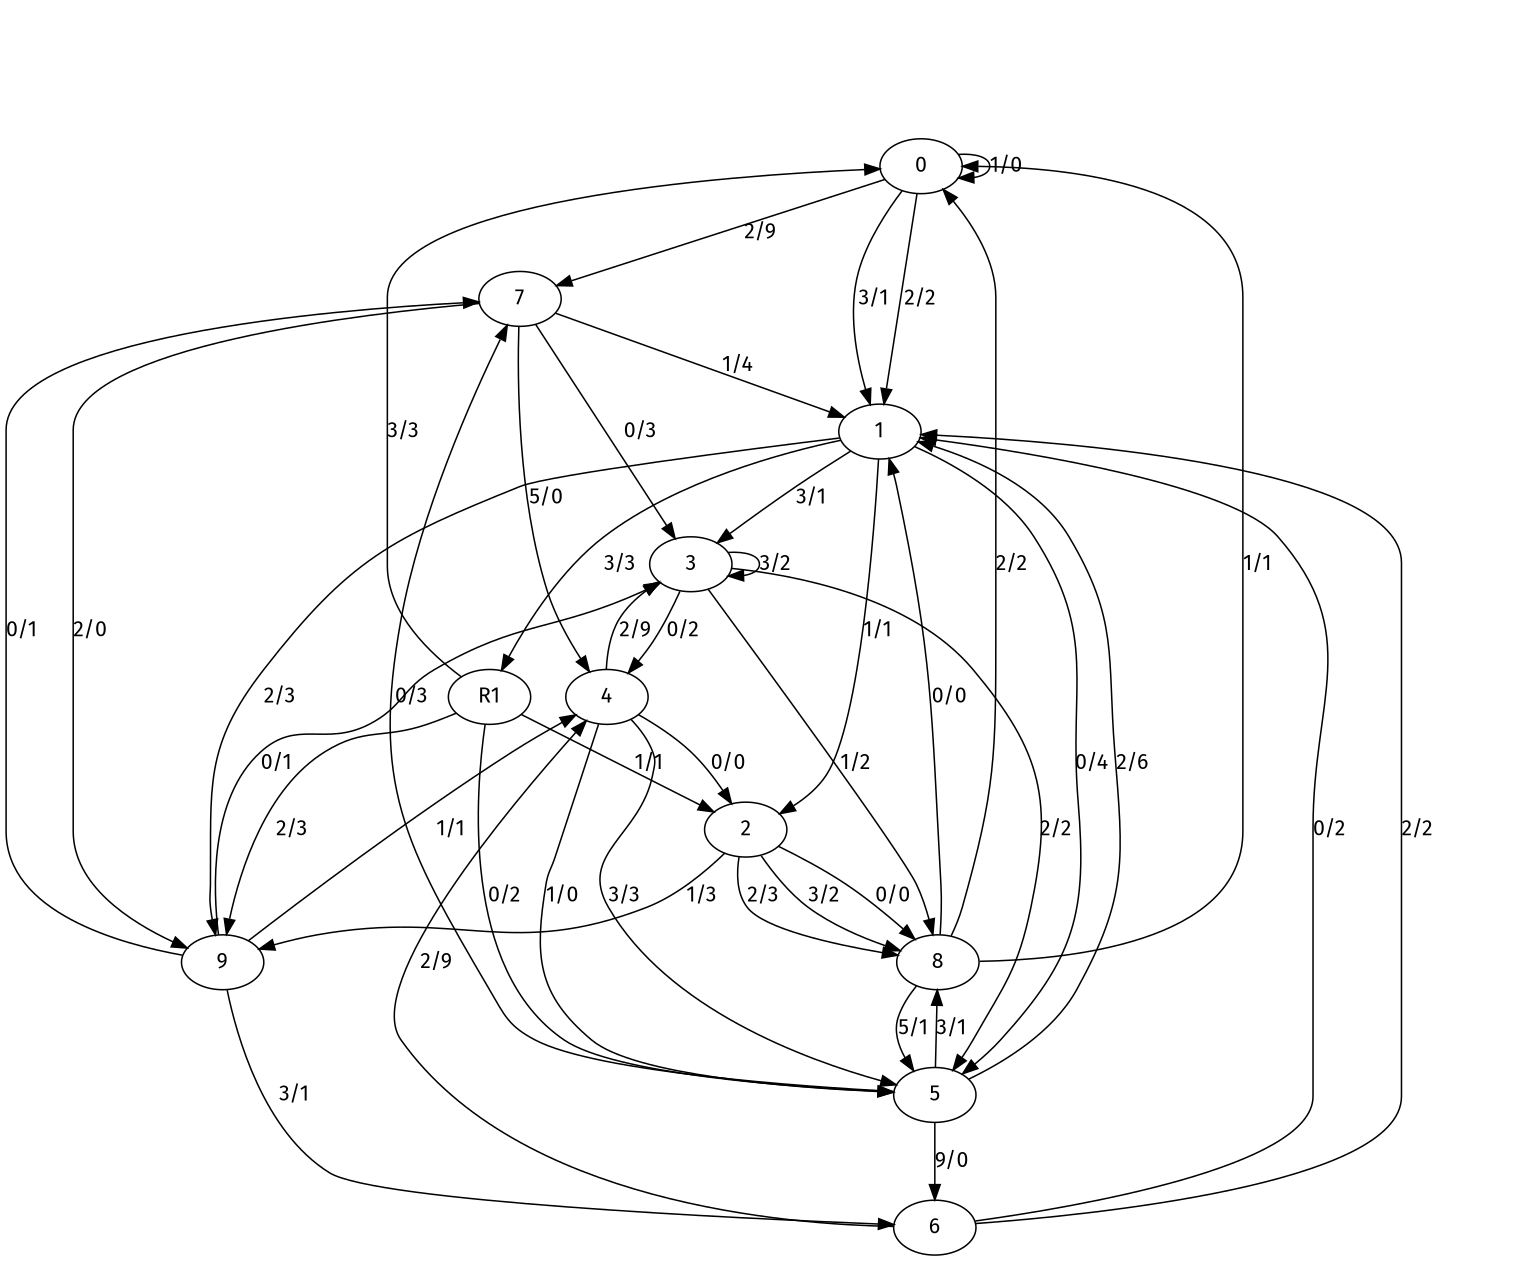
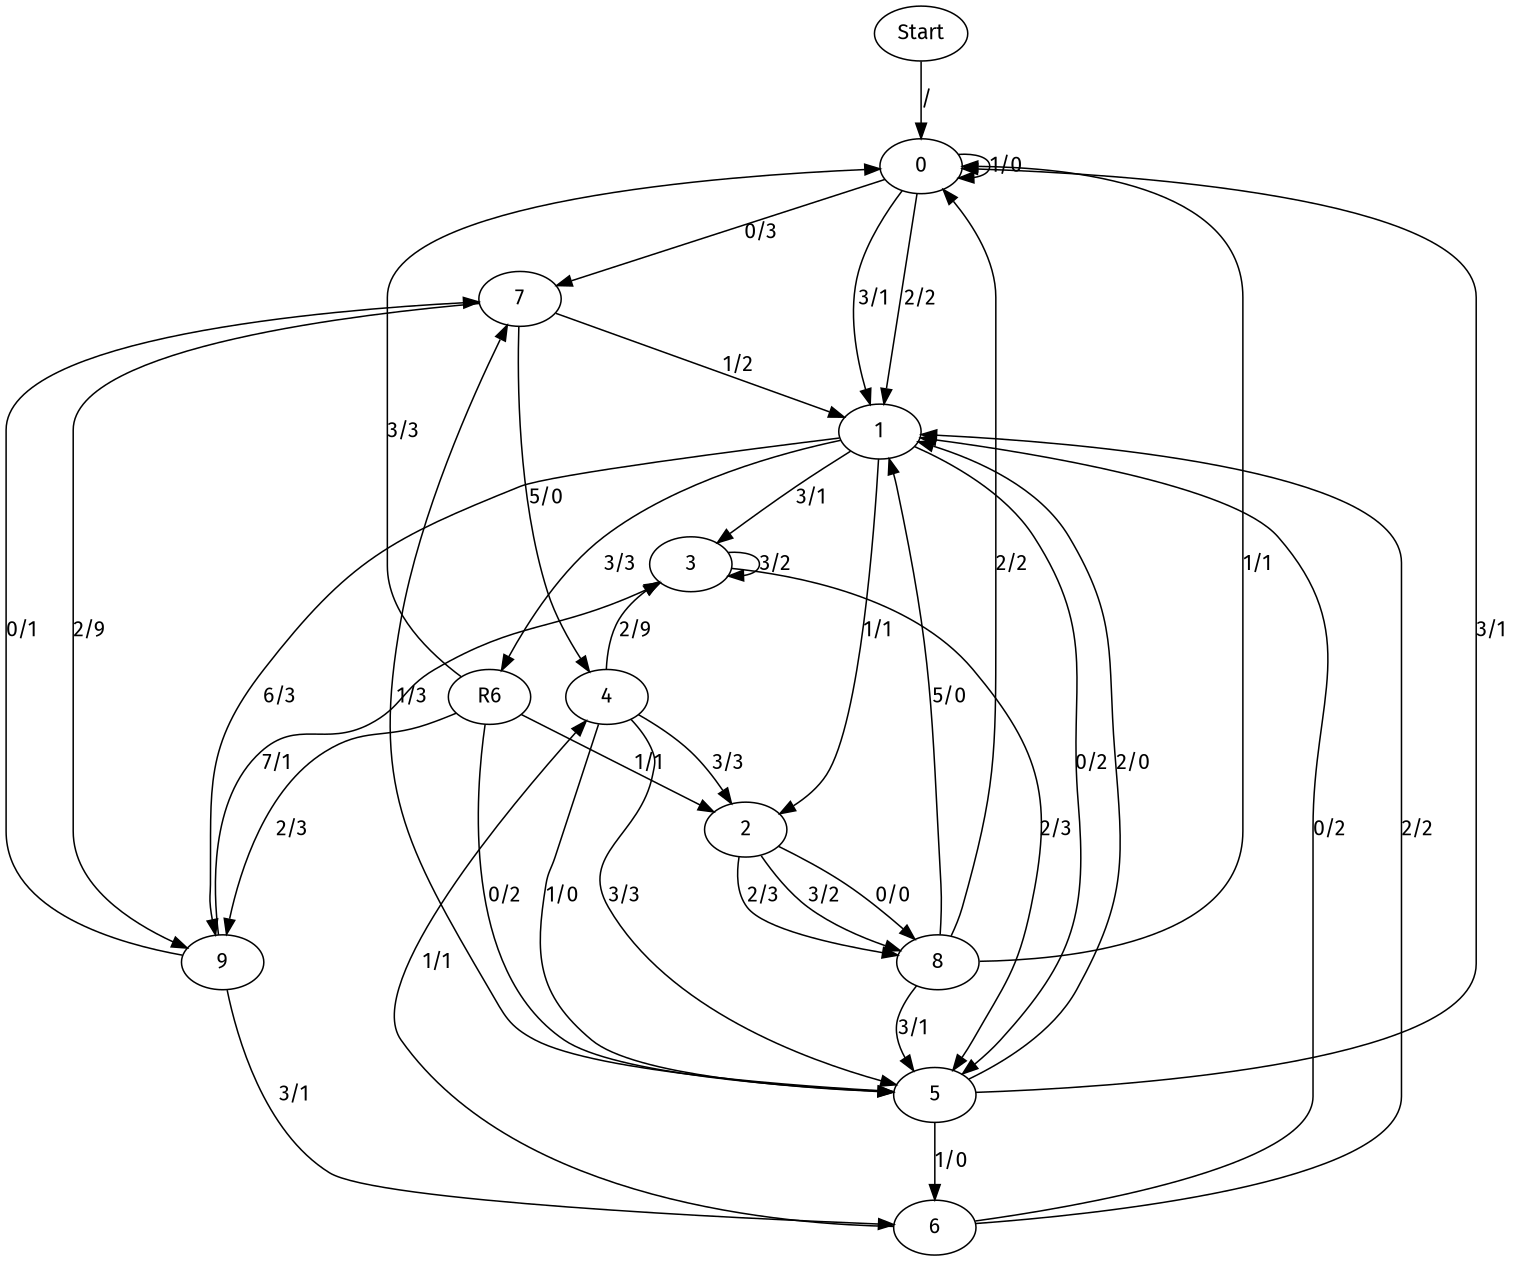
node "Start": added
edge "0" -> "7": label "2/9" -> "0/3"
edge "7" -> "1": label "1/4" -> "1/2"
edge "7" -> "3": removed, label "0/3"
edge "3" -> "4": removed, label "0/2"
edge "7" -> "9": label "2/0" -> "2/9"
edge "1" -> "9": label "2/3" -> "6/3"
edge "5" -> "7": label "0/3" -> "1/3"
node "R1": label "R1" -> "R6"
edge "8" -> "1": label "0/0" -> "5/0"
edge "3" -> "8": removed, label "1/2"
edge "9" -> "3": label "0/1" -> "7/1"
edge "4" -> "2": label "0/0" -> "3/3"
edge "1" -> "5": label "0/4" -> "0/2"
edge "5" -> "1": label "2/6" -> "2/0"
edge "3" -> "5": label "2/2" -> "2/3"
edge "9" -> "4": removed, label "1/1"
edge "2" -> "9": removed, label "1/3"
edge "6" -> "4": label "2/9" -> "1/1"
edge "8" -> "5": label "5/1" -> "3/1"
edge "5" -> "8": now "5" -> "0"
edge "5" -> "6": label "9/0" -> "1/0"
